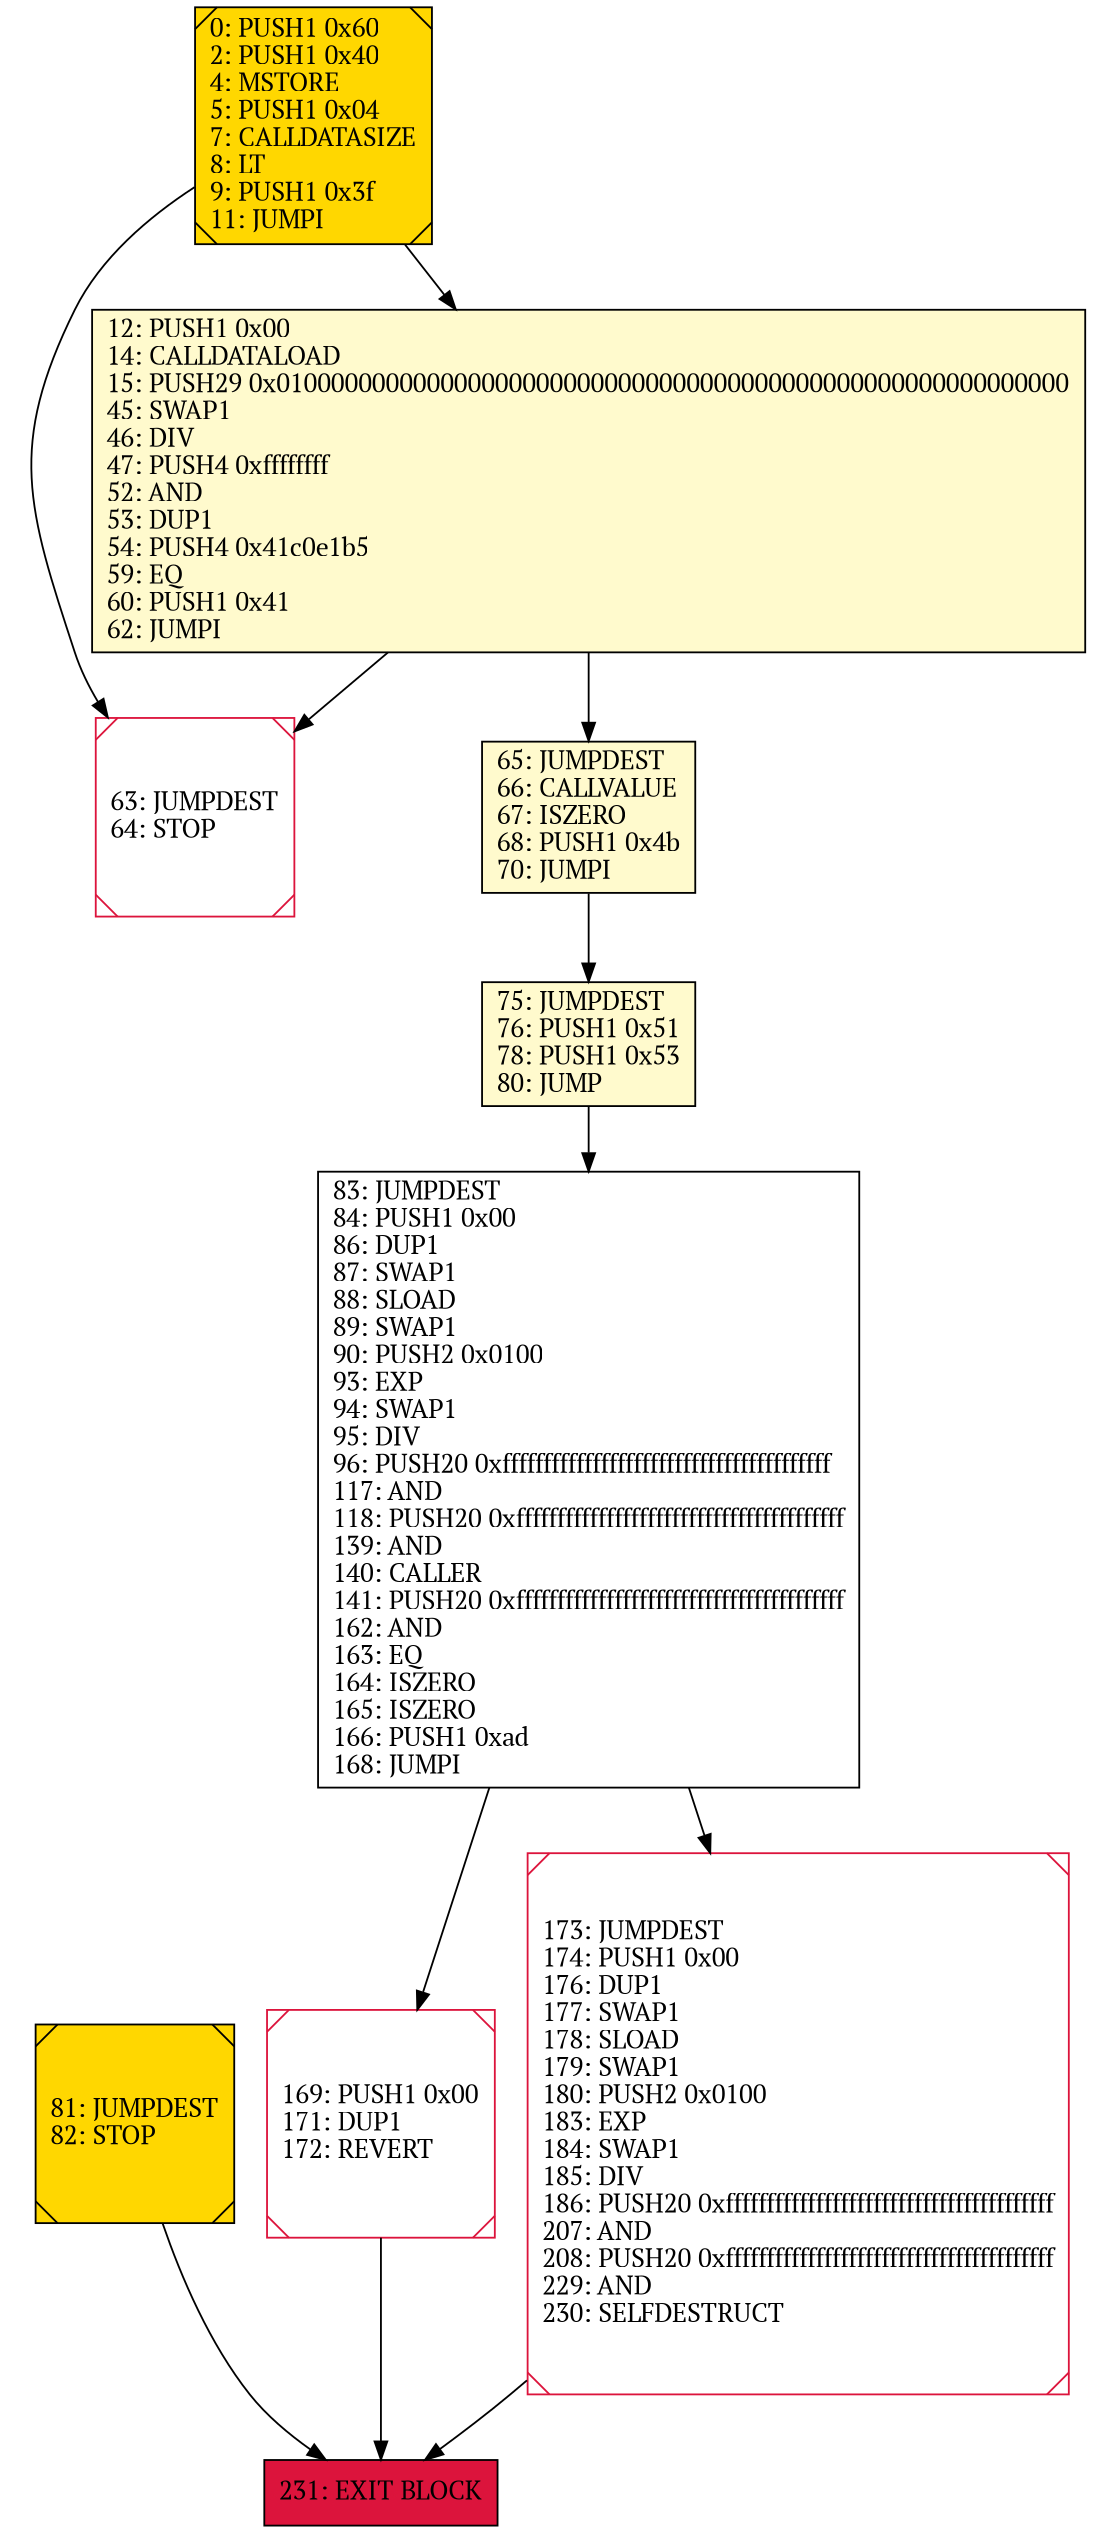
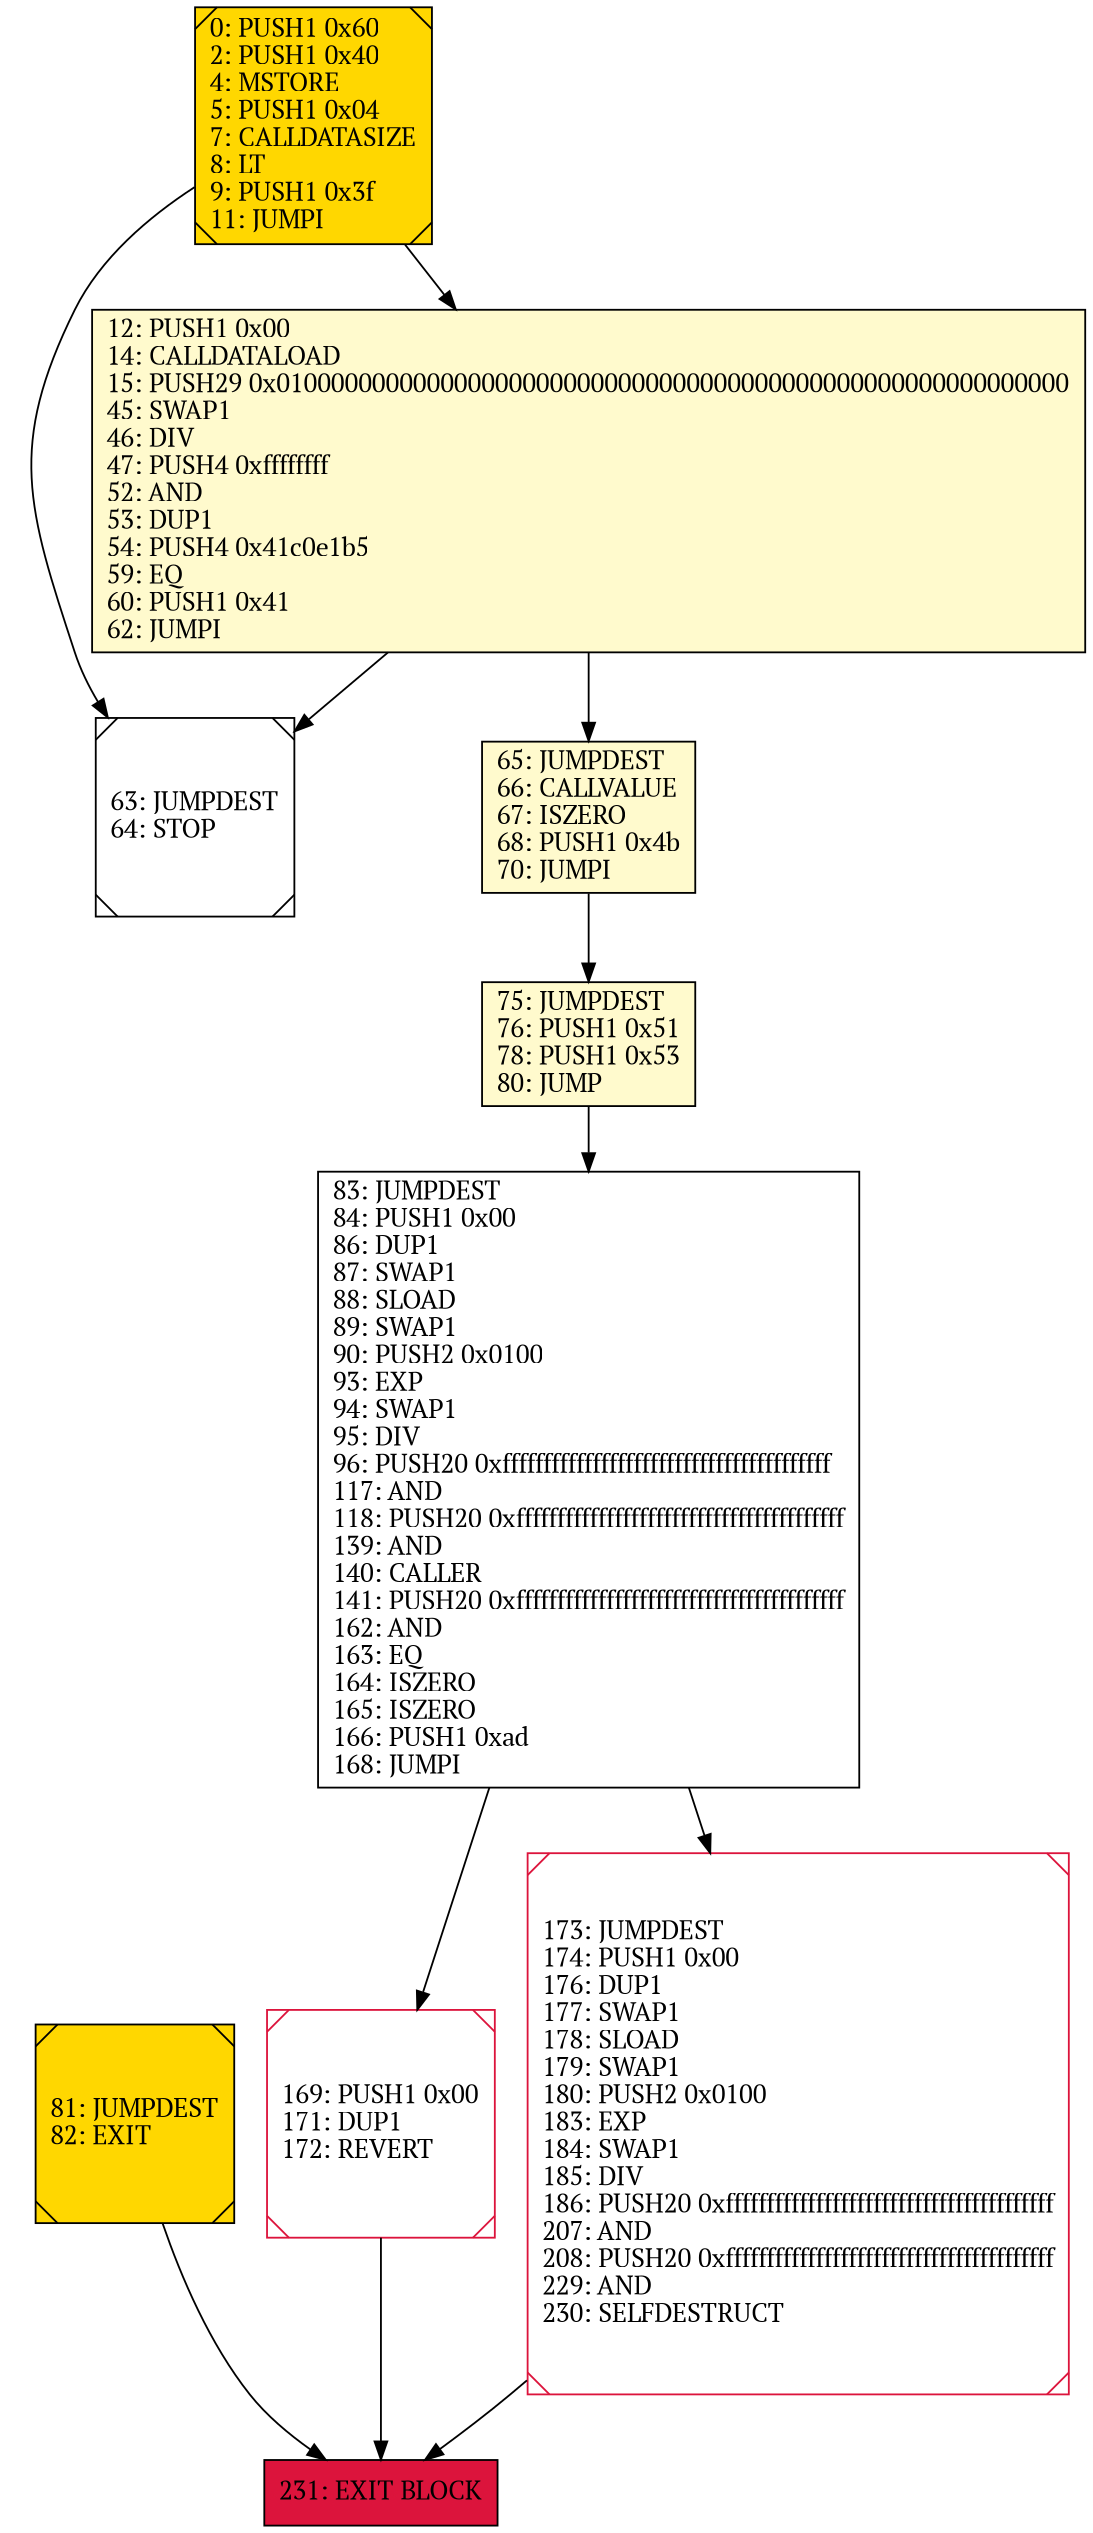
node "63: JUMPDEST 64: STOP": color crimson -> black
node "81: JUMPDEST 82: STOP": label "81: JUMPDEST 82: STOP" -> "81: JUMPDEST 82: EXIT"
